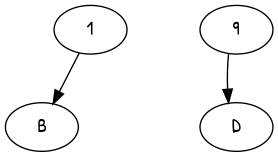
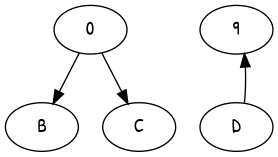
node "1": label "1" -> "0"
edge "9" -> "D": reversed
node "C": added
